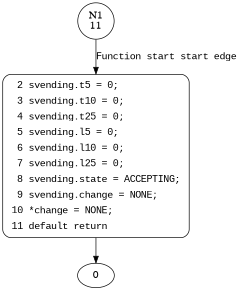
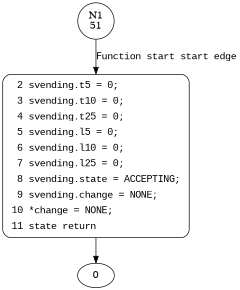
node "N1 11": label "N1 11" -> "N1 51"
node "2": text "default return" -> "state return"
